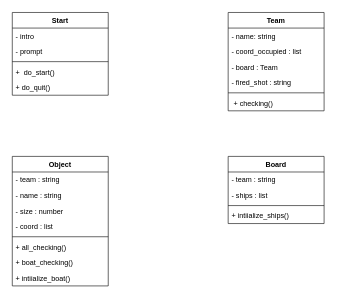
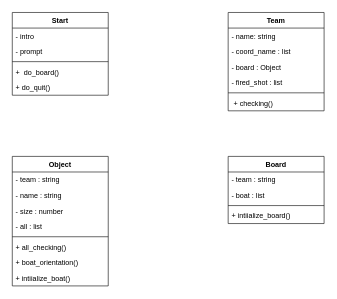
node "- coord_occupied : list": label "- coord_occupied : list" -> "- coord_name : list"
node "- board : Team": label "- board : Team" -> "- board : Object"
node "+ do_start()": label "+ do_start()" -> "+ do_board()"
node "- fired_shot : string": label "- fired_shot : string" -> "- fired_shot : list"
node "- ships : list": label "- ships : list" -> "- boat : list"
node "+ intiialize_ships()": label "+ intiialize_ships()" -> "+ intiialize_board()"
node "- coord : list": label "- coord : list" -> "- all : list"
node "+ boat_checking()": label "+ boat_checking()" -> "+ boat_orientation()"
